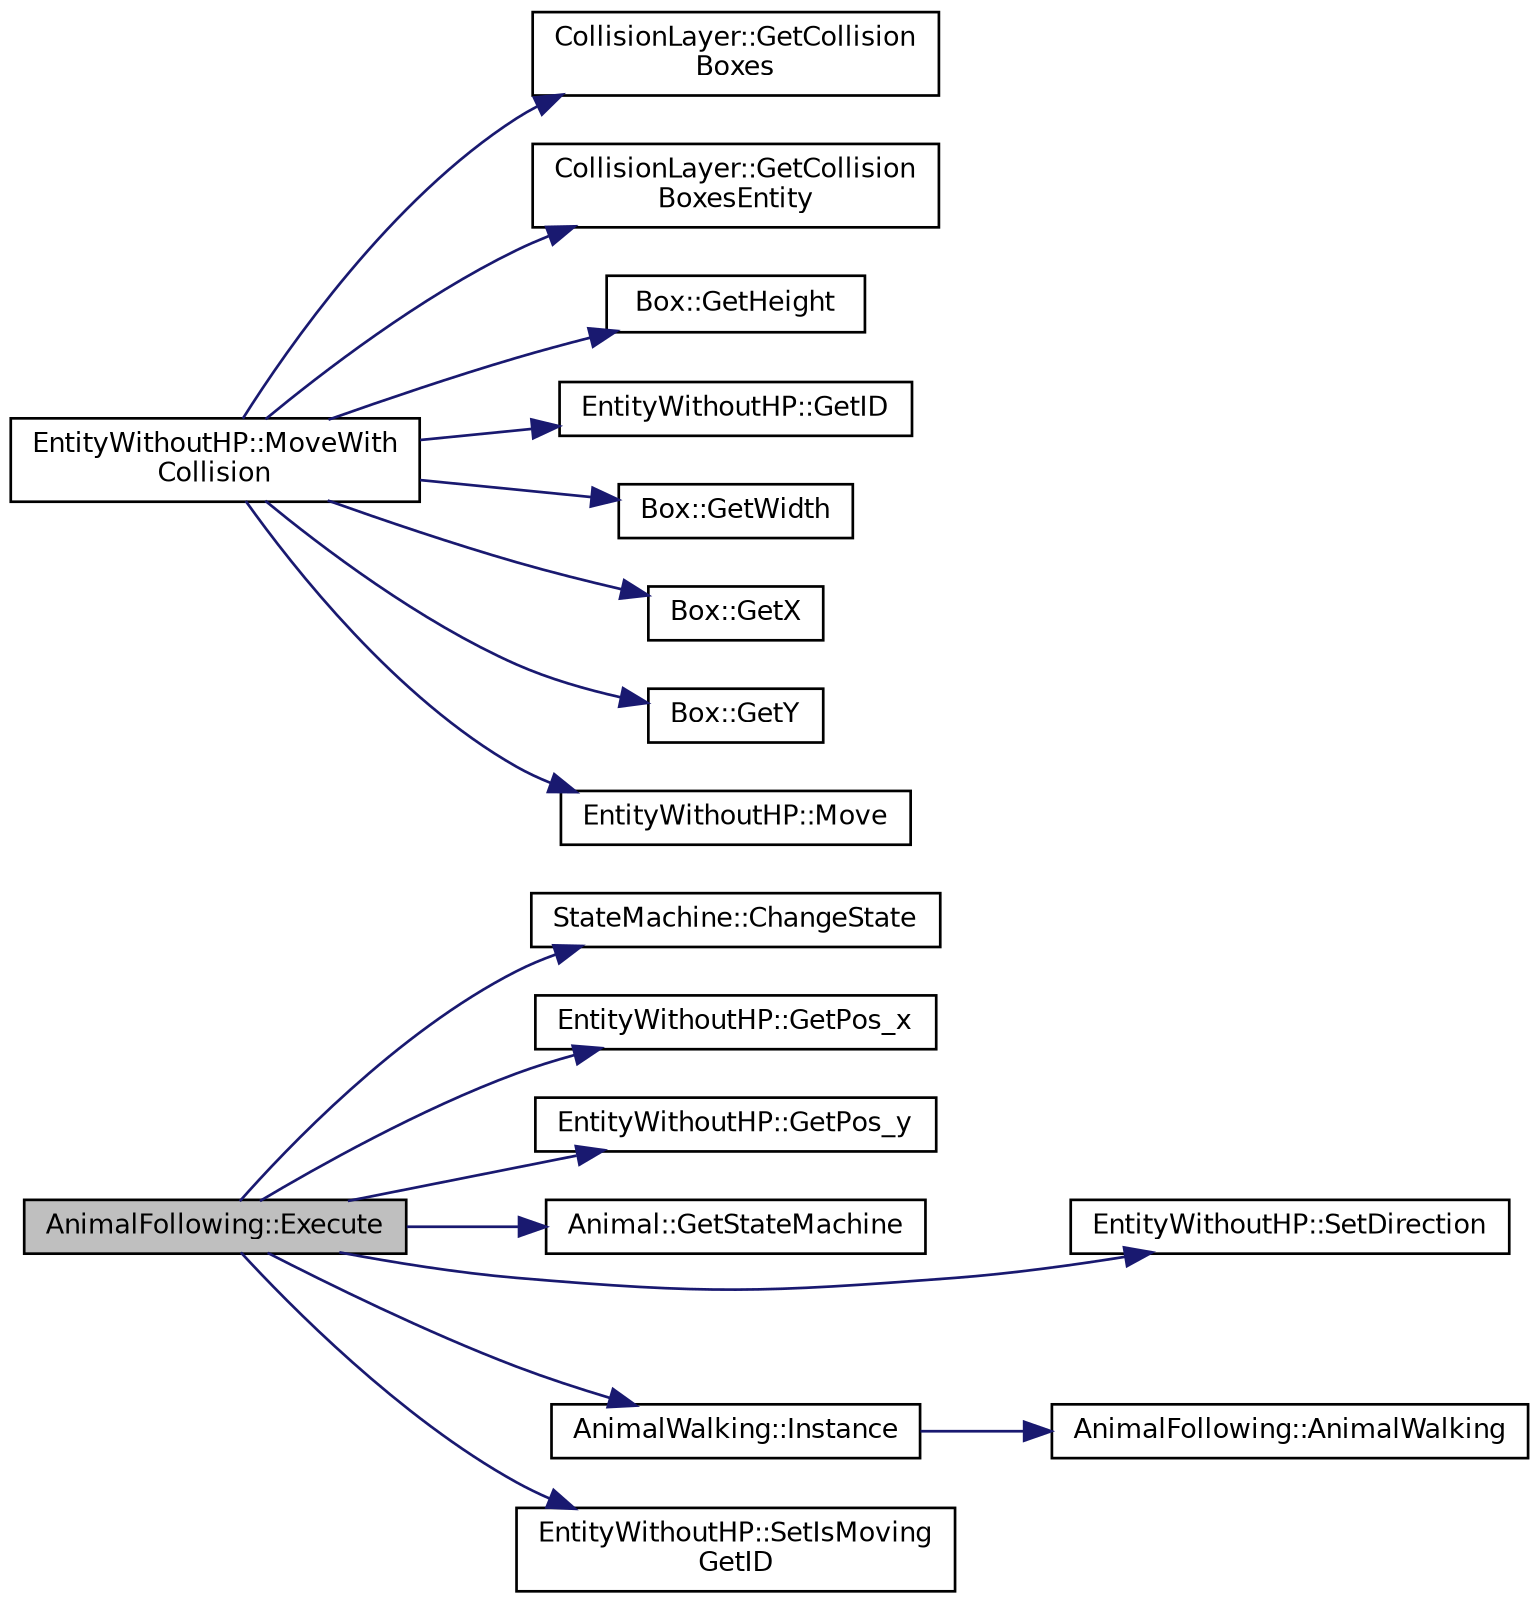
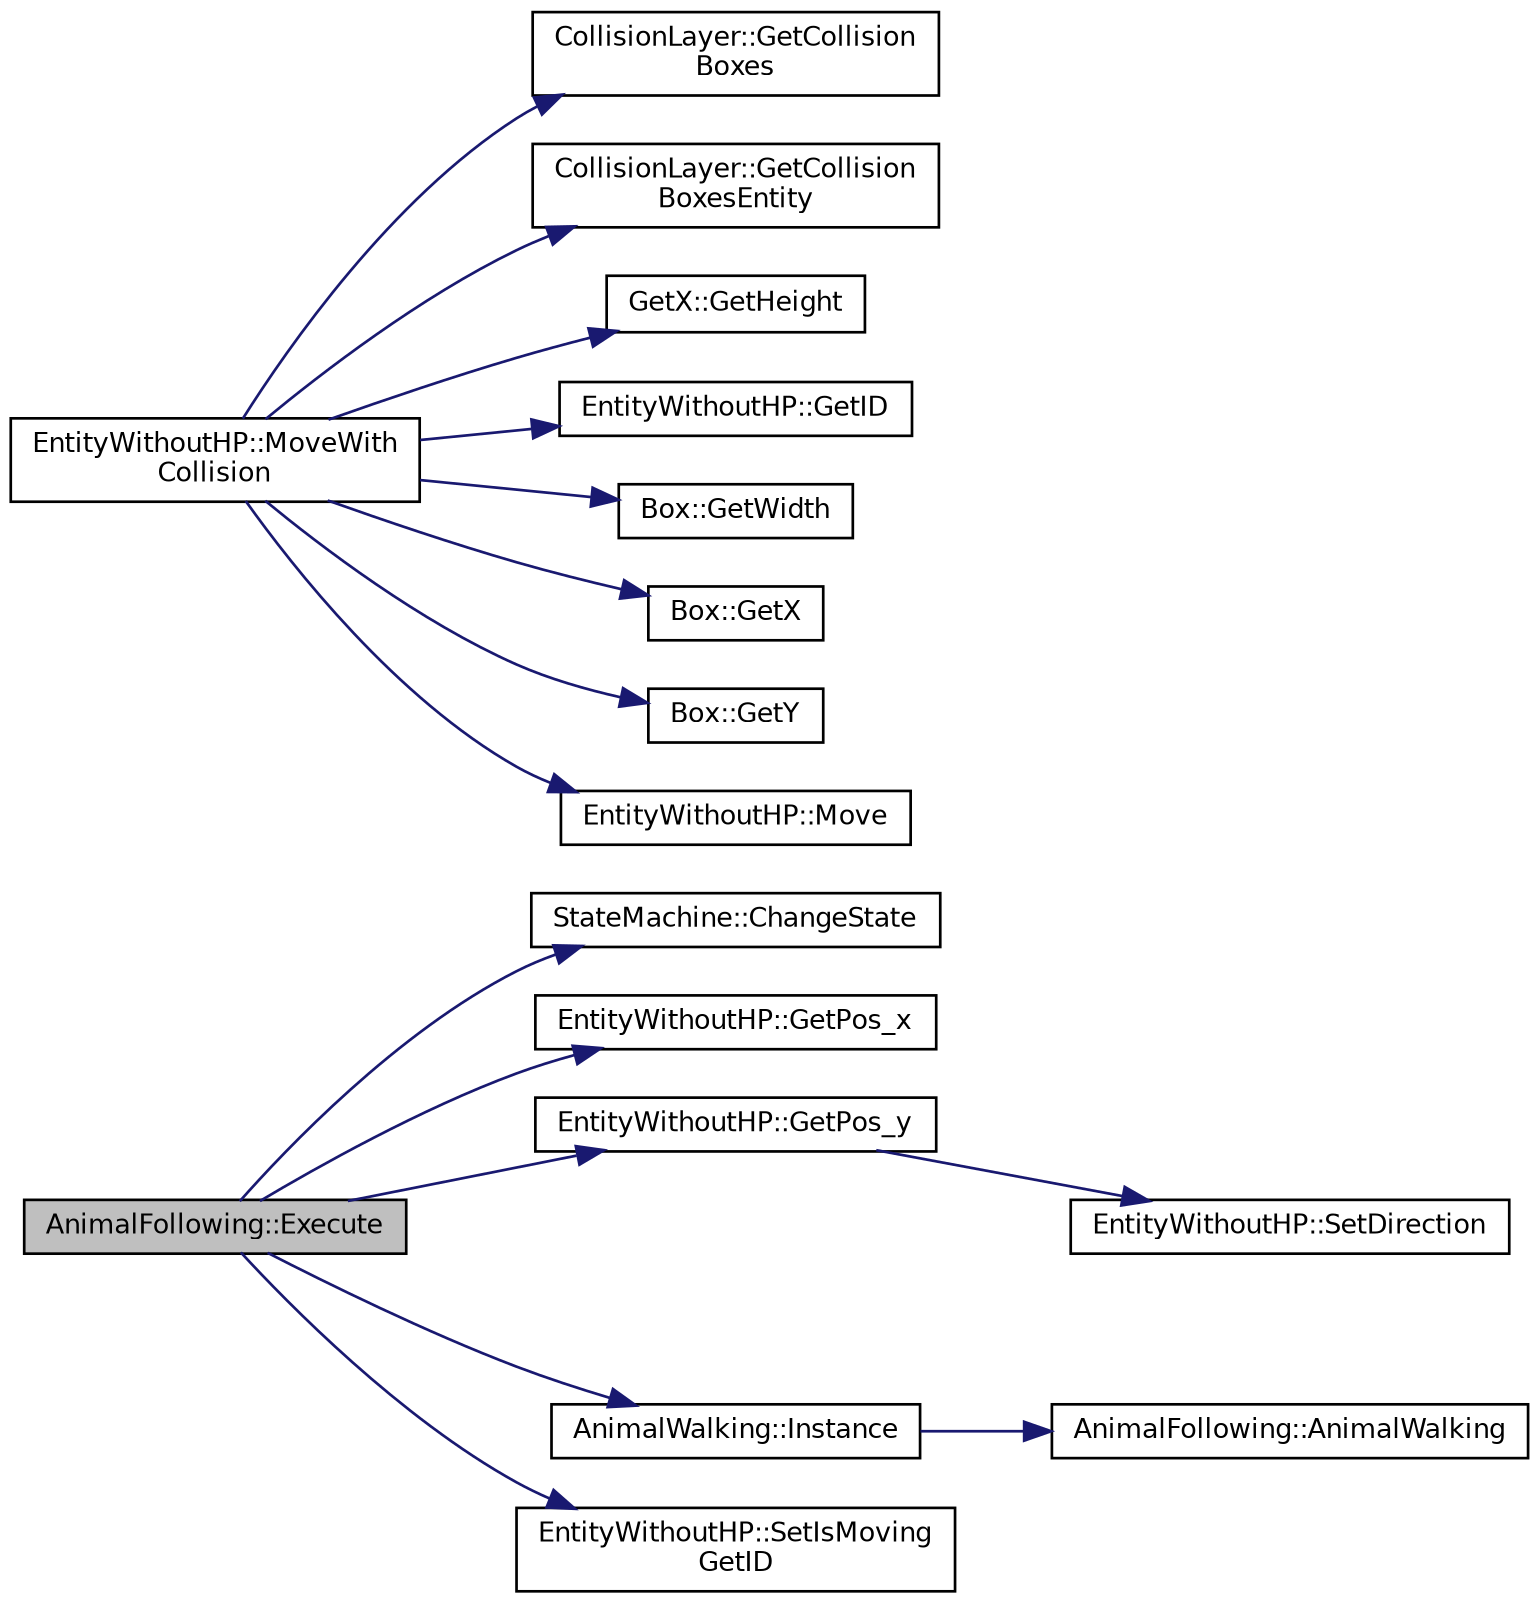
node "Box::GetHeight": label "Box::GetHeight" -> "GetX::GetHeight"
node "Animal::GetStateMachine": removed
edge "AnimalFollowing::Execute" -> "EntityWithoutHP::SetDirection": now "EntityWithoutHP::GetPos_y" -> "EntityWithoutHP::SetDirection"
